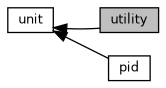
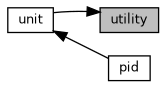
edge "utility" -> "unit": reversed
